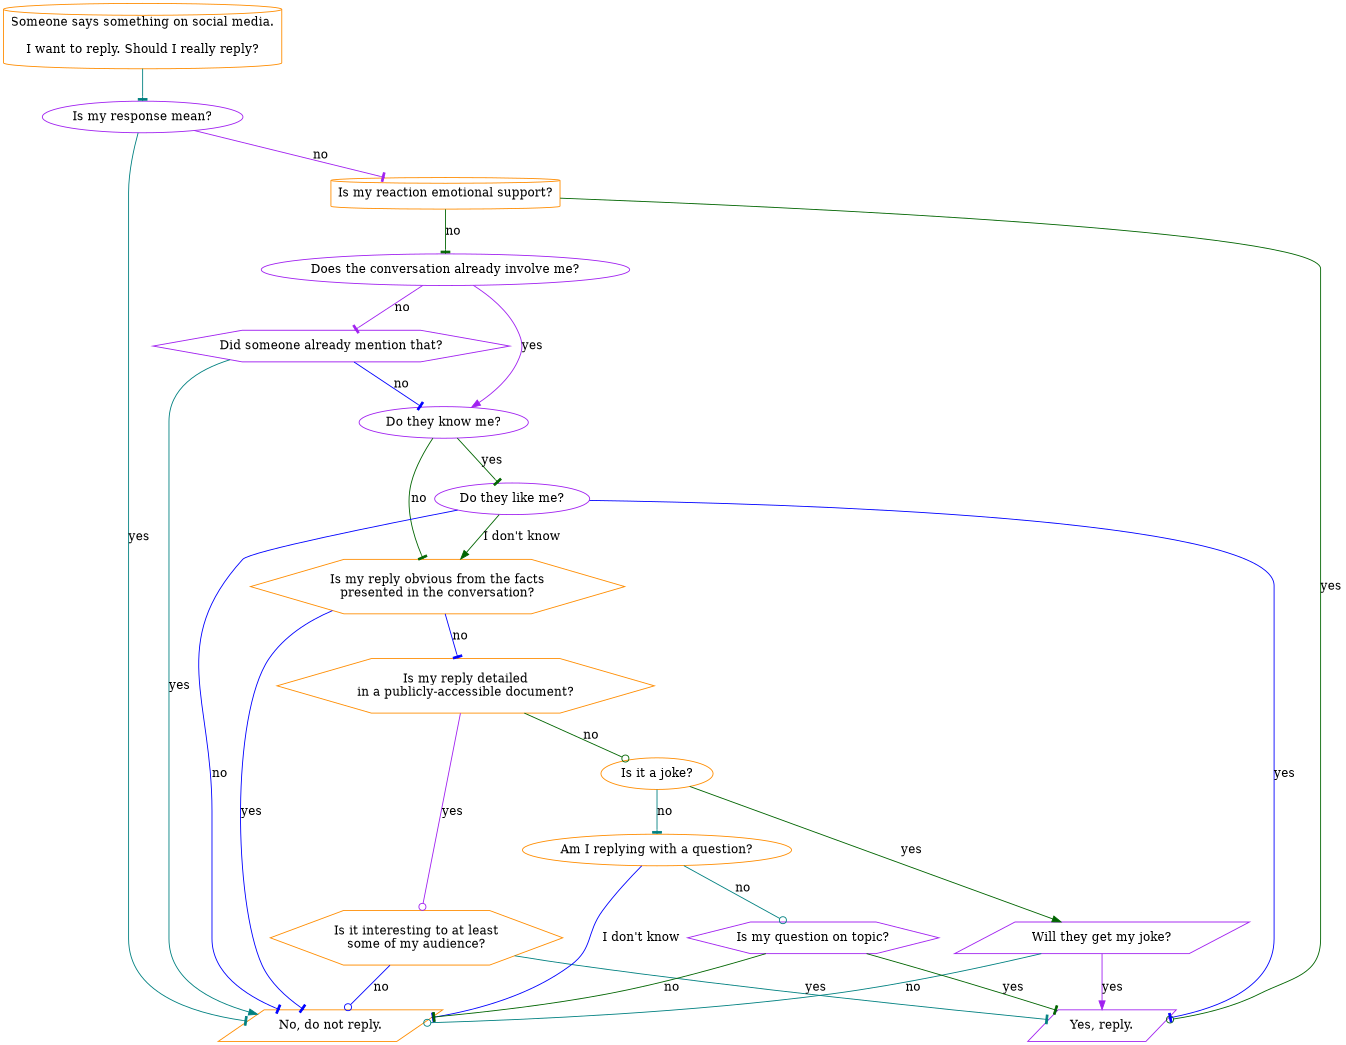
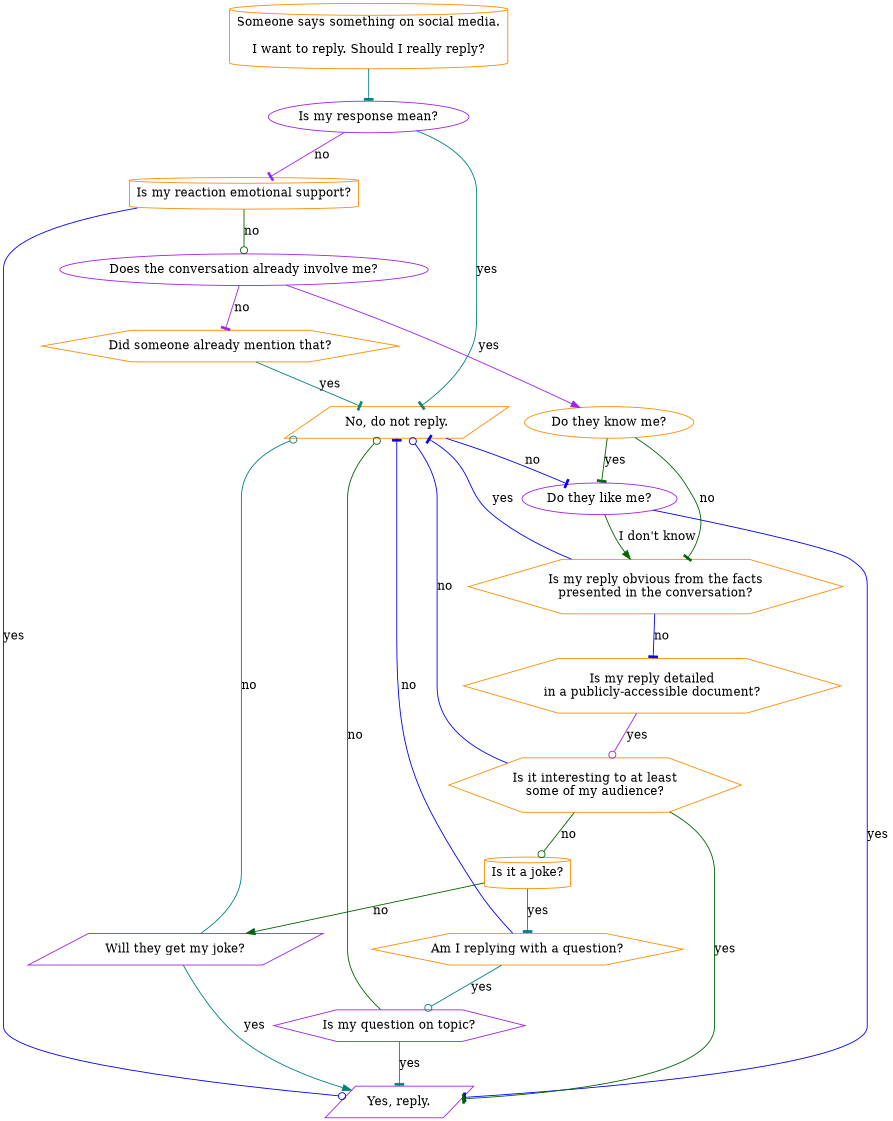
edge "Is my reaction emotional support?" -> "Does the conversation already involve me?": arrowhead tee -> odot
edge "Is my reaction emotional support?" -> "Yes, reply.": color darkgreen -> blue
node "Did someone already mention that?": color purple -> darkorange
edge "Did someone already mention that?" -> "Do they know me?": removed, label "no"
node "Do they know me?": color purple -> darkorange
edge "Do they like me?" -> "No, do not reply.": reversed
edge "Did someone already mention that?" -> "No, do not reply.": arrowhead normal -> tee
edge "Is my reply detailed in a publicly-accessible document?" -> "Is it a joke?": now "Is it interesting to at least some of my audience?" -> "Is it a joke?"
node "Is it a joke?": shape ellipse -> cylinder
edge "Is it a joke?" -> "Am I replying with a question?": label "no" -> "yes"
node "Am I replying with a question?": shape ellipse -> hexagon
edge "Is it a joke?" -> "Will they get my joke?": label "yes" -> "no"
edge "Am I replying with a question?" -> "Is my question on topic?": label "no" -> "yes"
edge "Am I replying with a question?" -> "No, do not reply.": label "I don't know" -> "no"
edge "Will they get my joke?" -> "Yes, reply.": color purple -> teal
edge "Is my question on topic?" -> "Yes, reply.": color darkgreen -> teal
edge "Is it interesting to at least some of my audience?" -> "Yes, reply.": color teal -> darkgreen
edge "Is my question on topic?" -> "No, do not reply.": arrowhead tee -> odot
